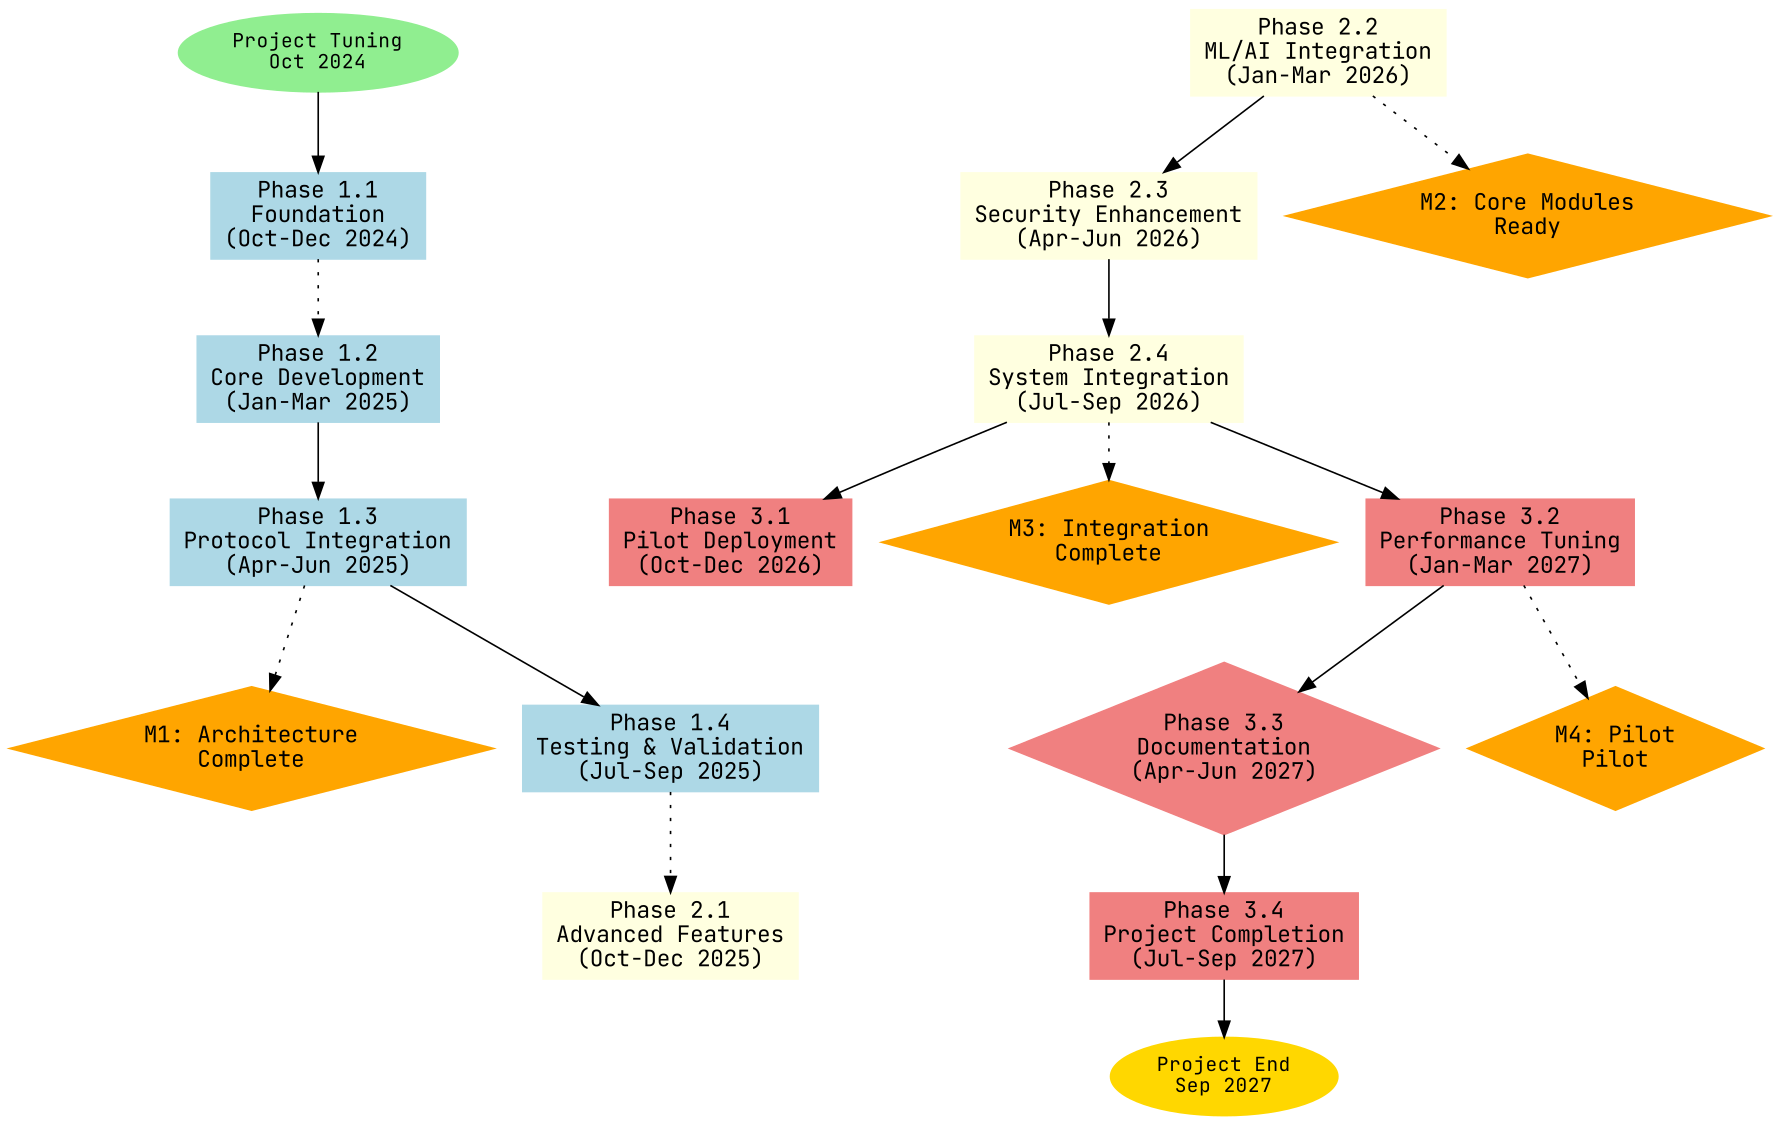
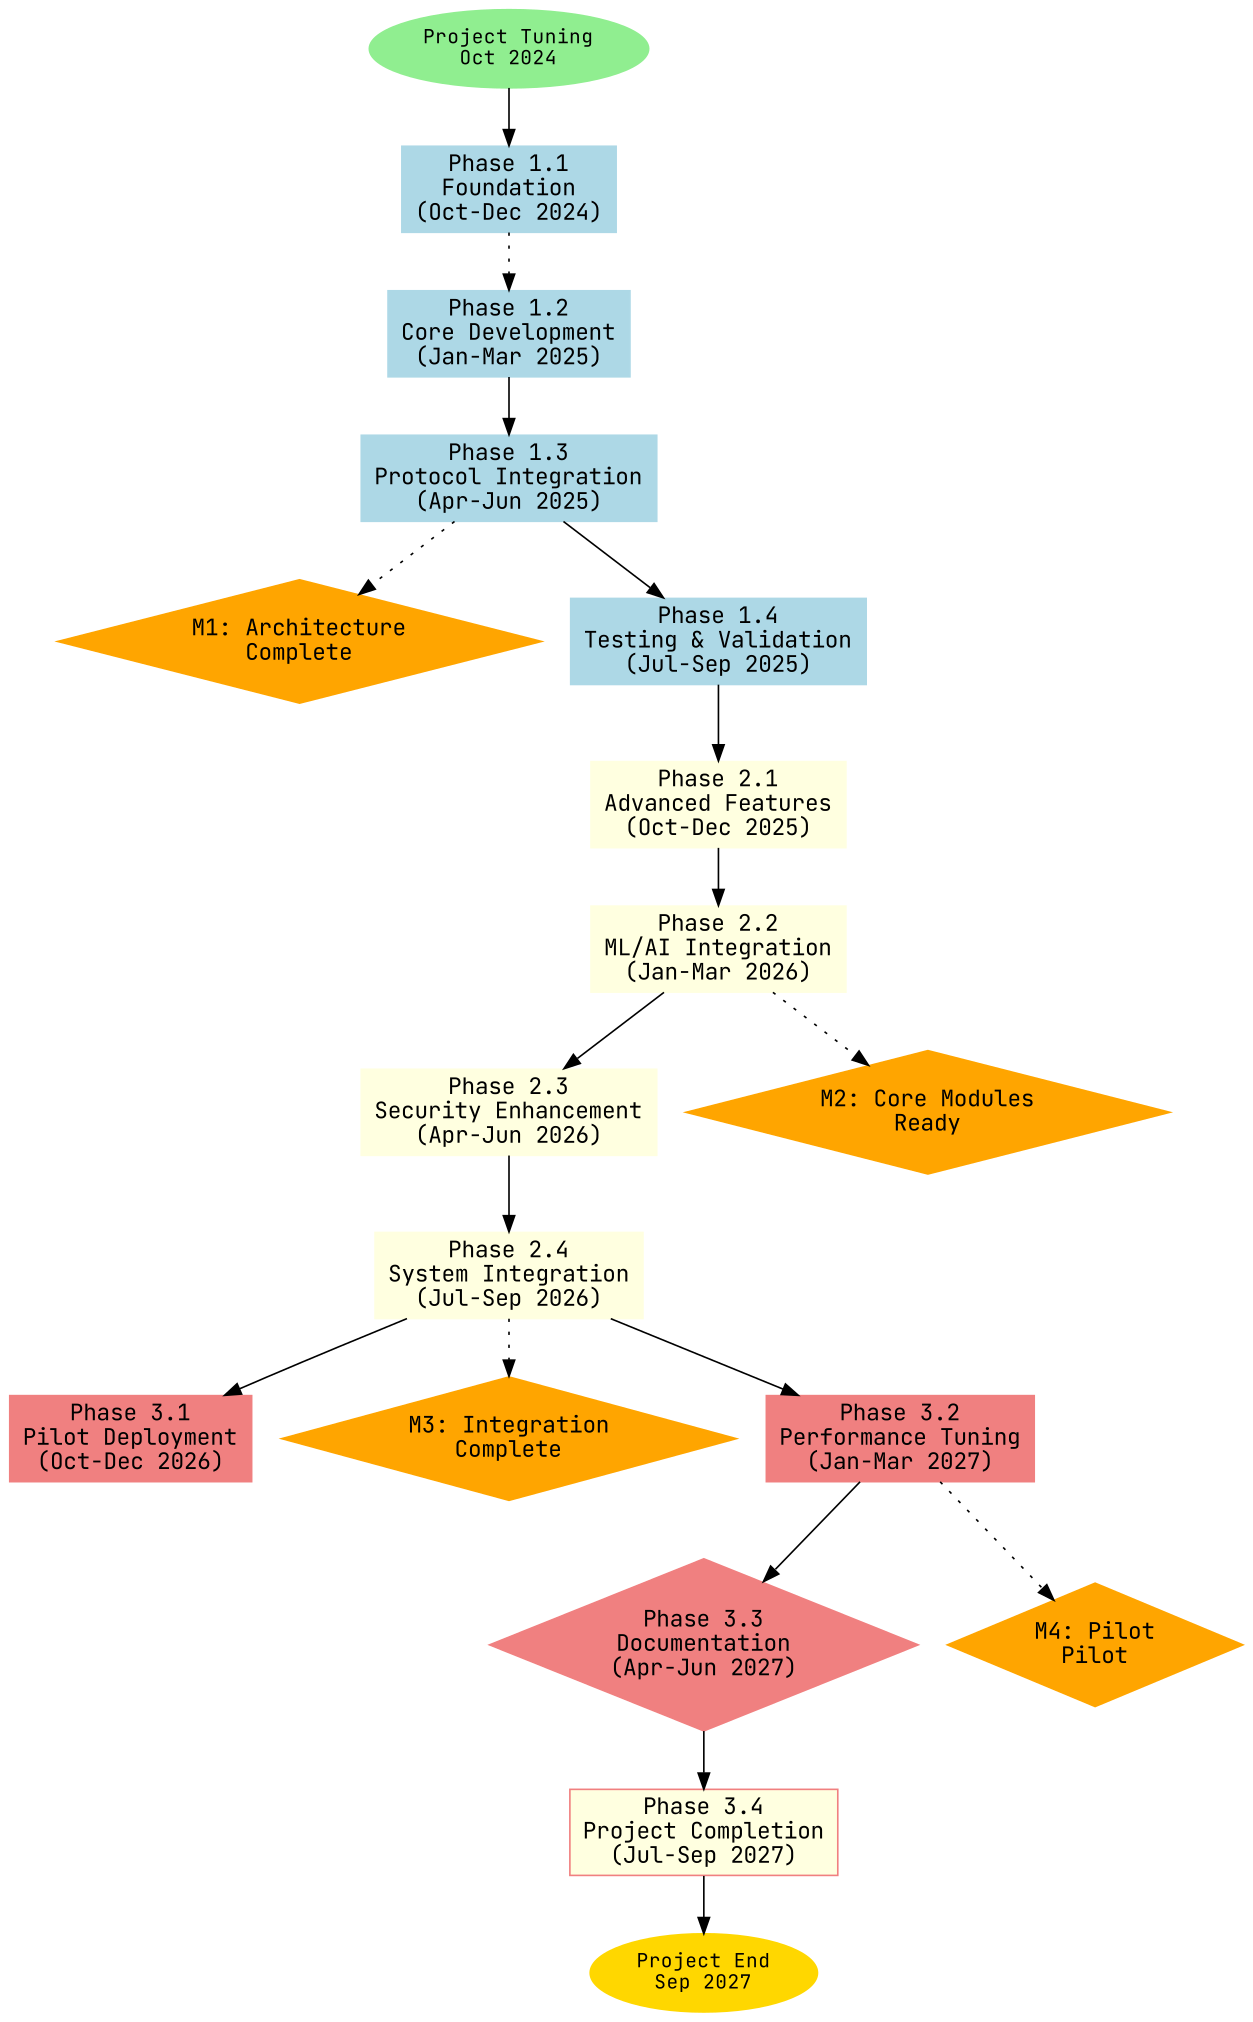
edge "Phase 1.4 Testing & Validation (Jul-Sep 2025)" -> "Phase 2.1 Advanced Features (Oct-Dec 2025)": style dotted -> solid
edge "Phase 2.1 Advanced Features (Oct-Dec 2025)" -> "Phase 2.2 ML/AI Integration (Jan-Mar 2026)": added
node "Phase 3.4 Project Completion (Jul-Sep 2027)": fillcolor lightcoral -> lightyellow
